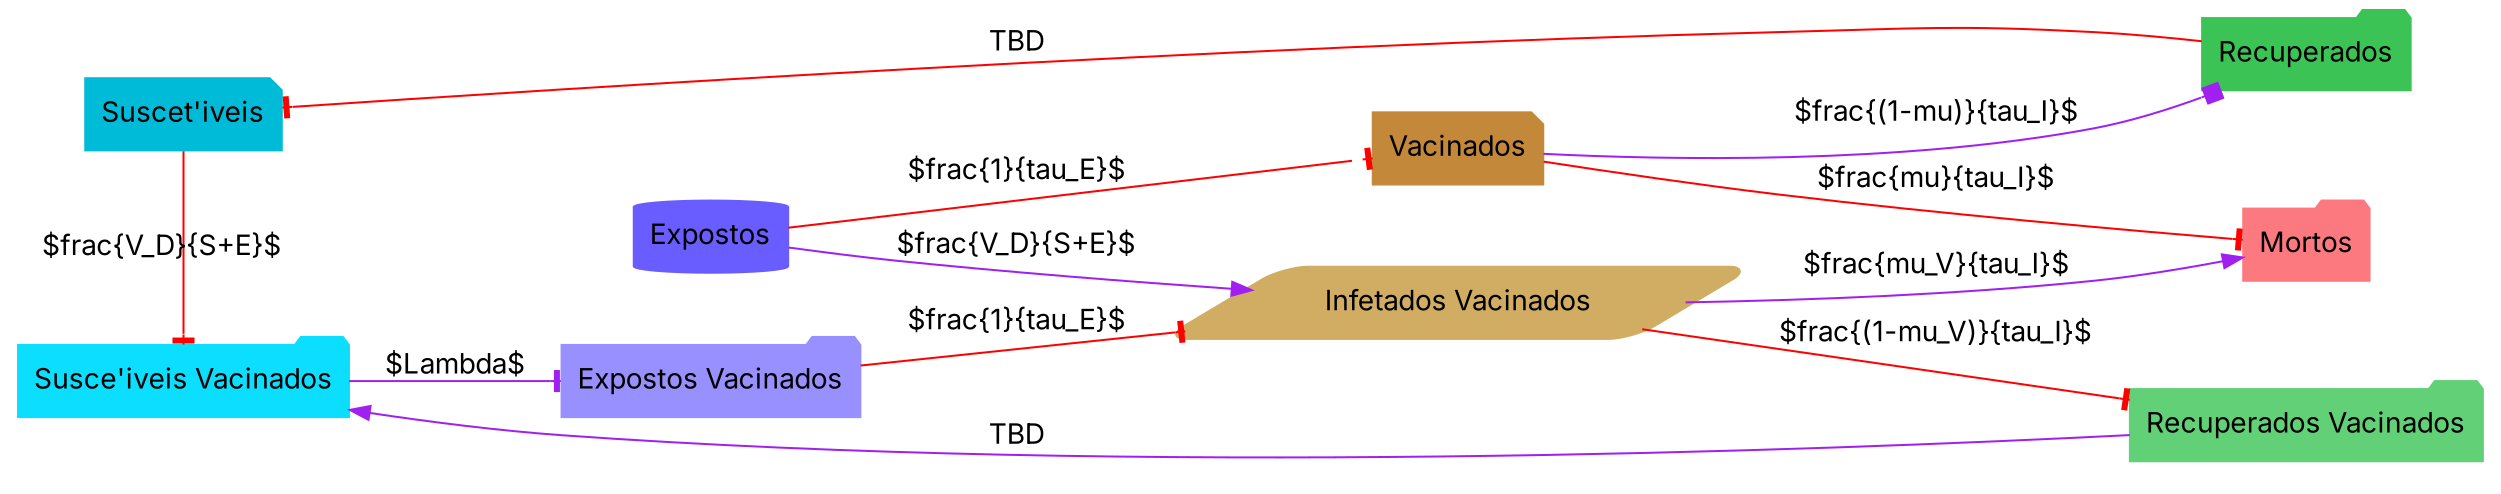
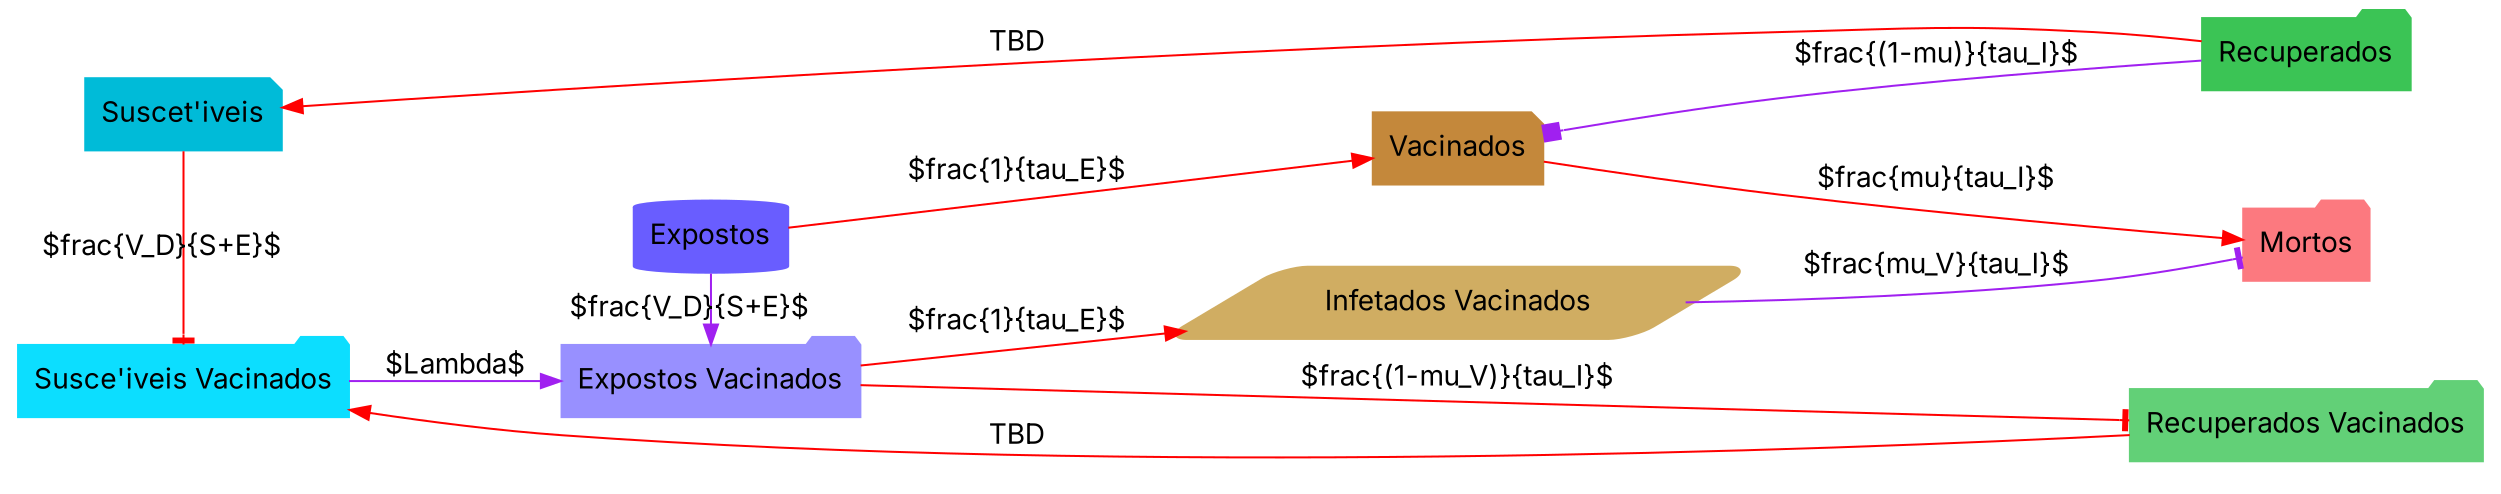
edge "Recuperados" -> "Suscet'iveis": arrowhead tee -> normal
edge "Vacinados" -> "Recuperados": reversed
edge "Expostos" -> "Vacinados": arrowhead tee -> normal
edge "Vacinados" -> "Mortos": arrowhead tee -> normal
edge "Expostos" -> "Infetados Vacinados": now "Expostos" -> "Expostos Vacinados"
edge "Infetados Vacinados" -> "Mortos": arrowhead normal -> tee
edge "Expostos Vacinados" -> "Infetados Vacinados": arrowhead tee -> normal
edge "Infetados Vacinados" -> "Recuperados Vacinados": now "Expostos Vacinados" -> "Recuperados Vacinados"
edge "Susce'iveis Vacinados" -> "Expostos Vacinados": arrowhead tee -> normal
edge "Recuperados Vacinados" -> "Susce'iveis Vacinados": color purple -> red
